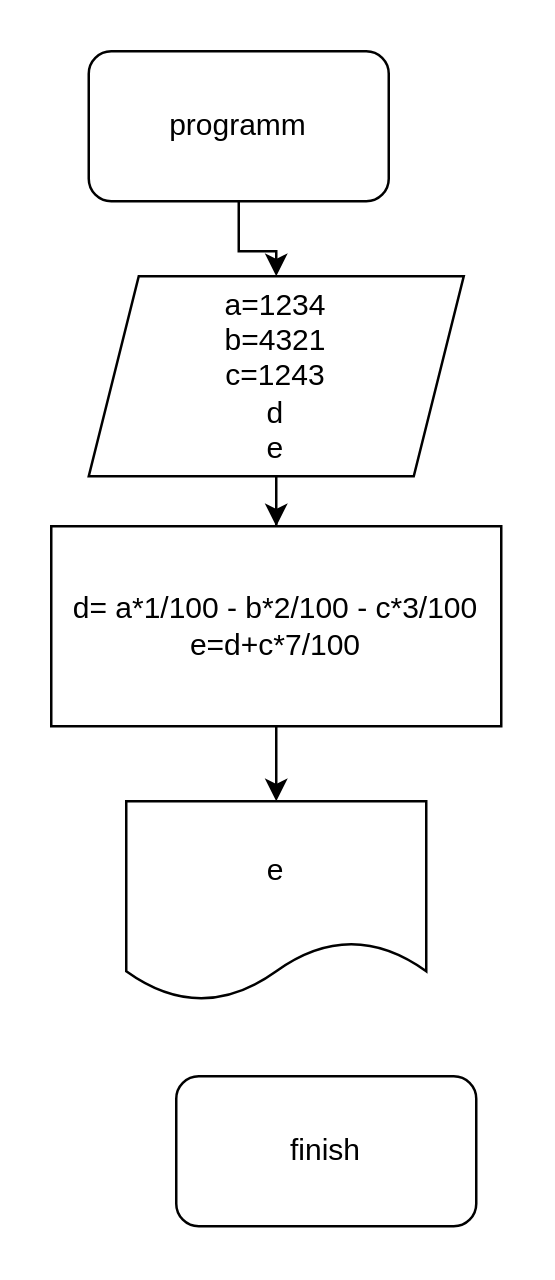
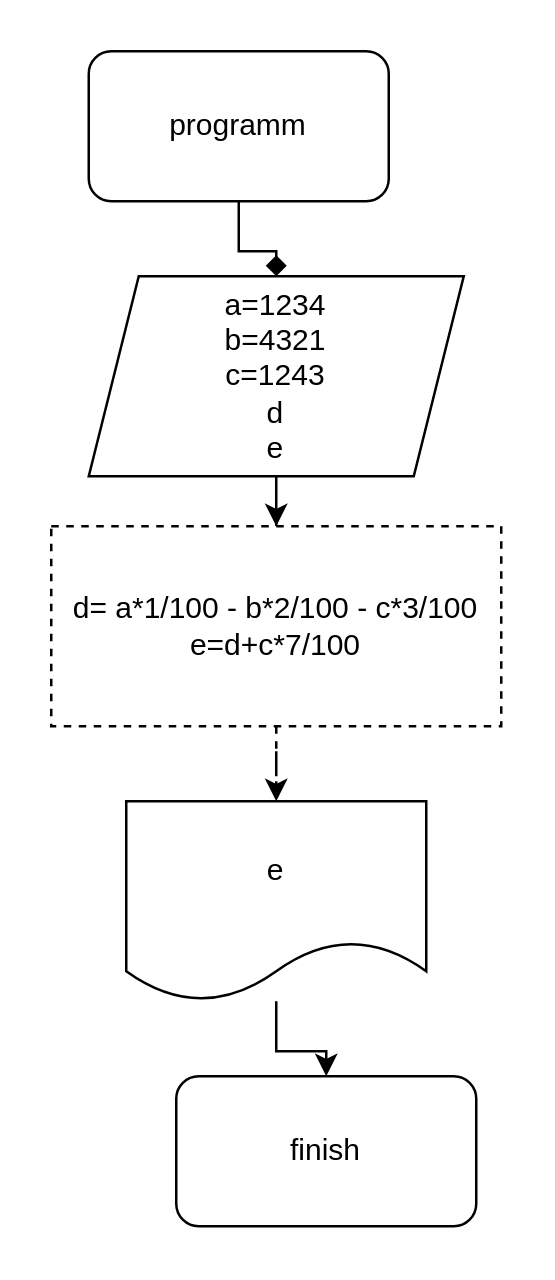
edge "programm" -> "a=1234 b=4321 c=1243 d e": arrowhead classic -> diamond
node "d= a*1/100 - b*2/100 - c*3/100 e=d+c*7/100": style solid -> dashed
edge "d= a*1/100 - b*2/100 - c*3/100 e=d+c*7/100" -> "e": style solid -> dashed
edge "e" -> "finish": added
